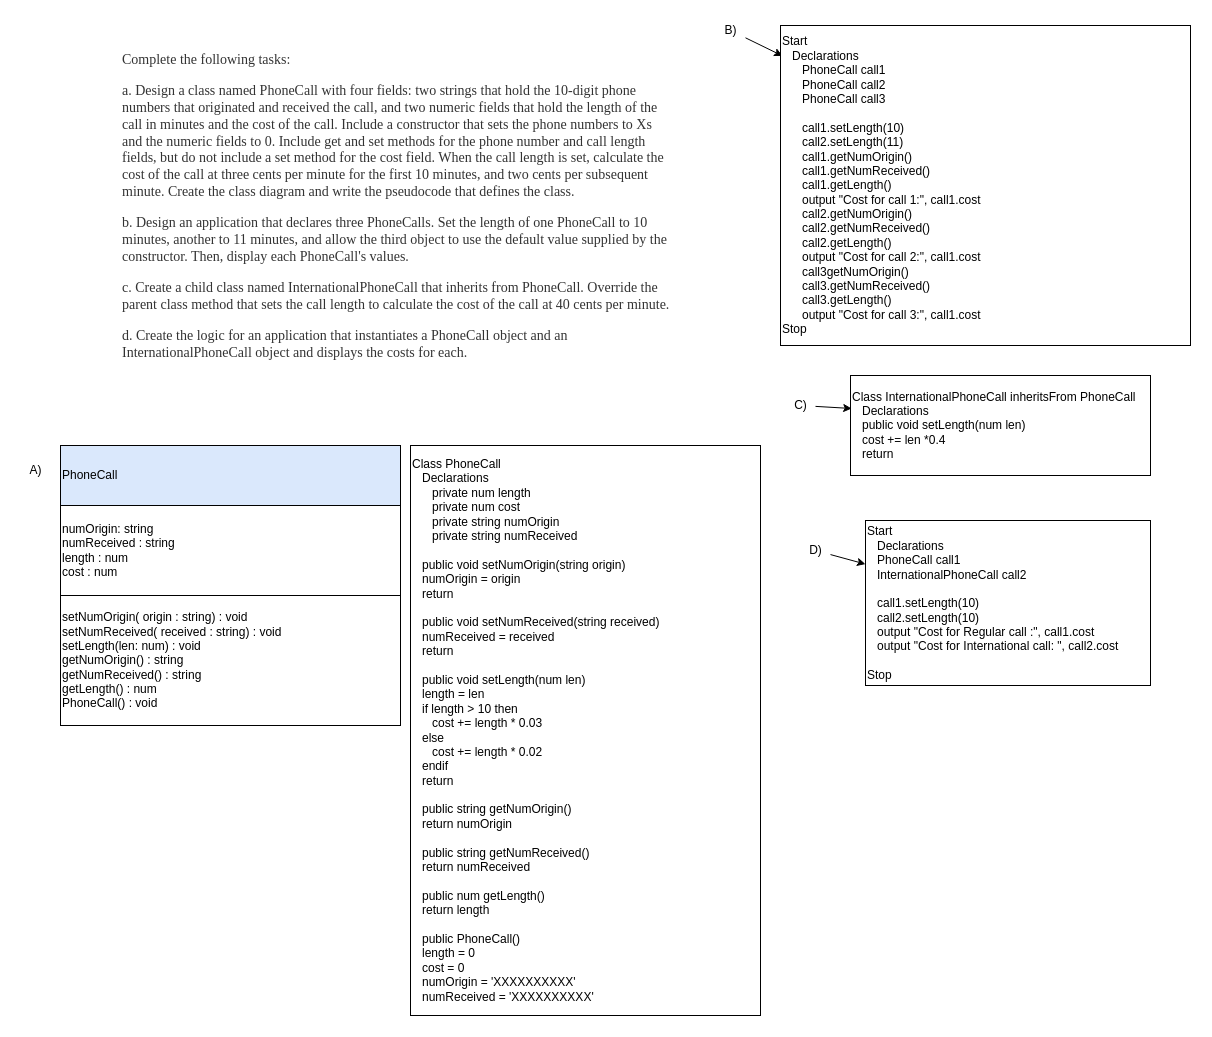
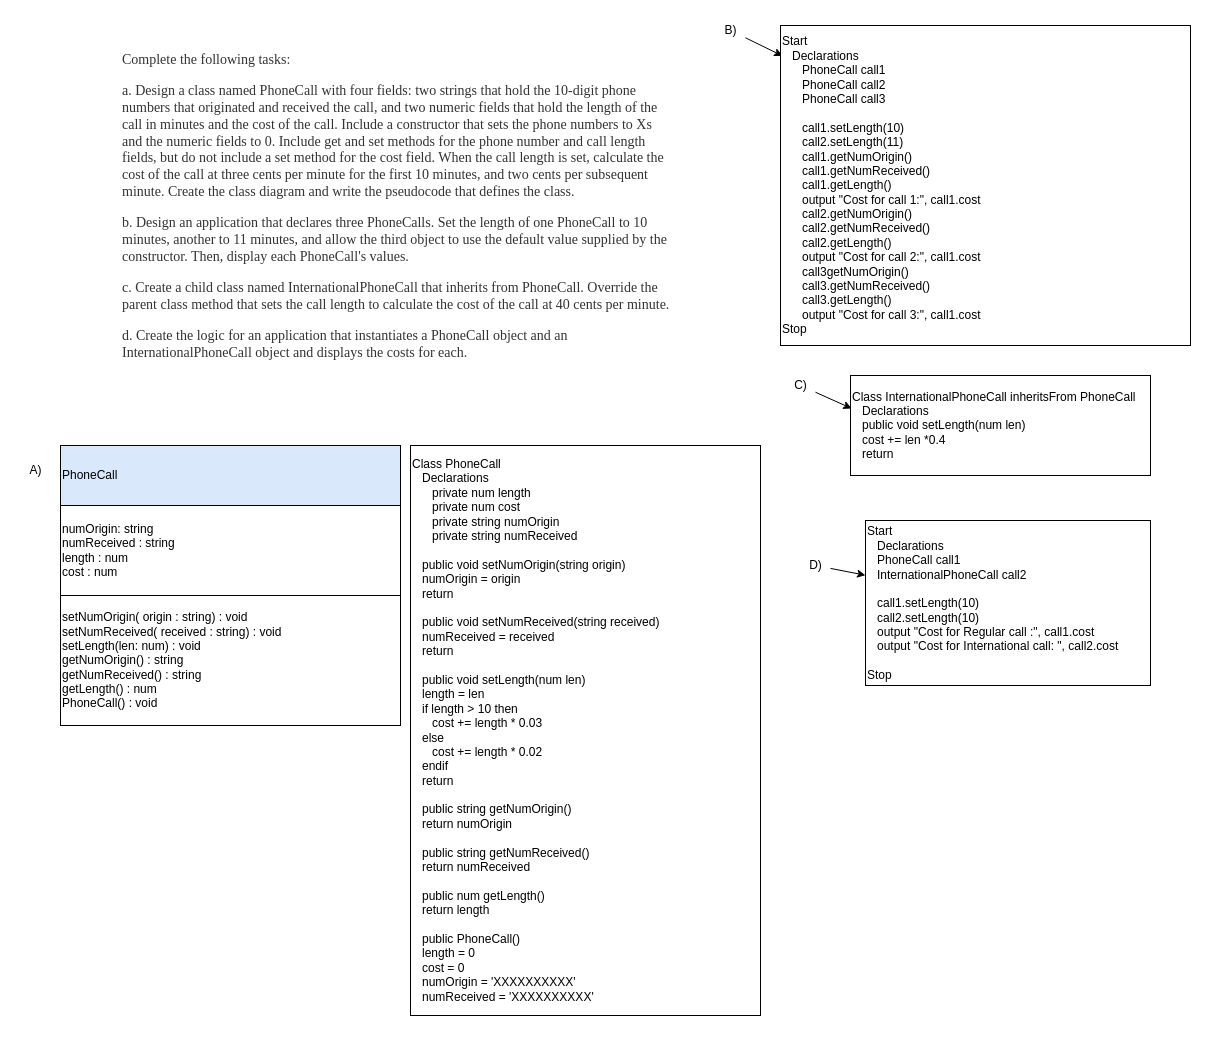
node "C)": moved (801, 406) -> (801, 386)
node "D)": moved (816, 551) -> (816, 566)
